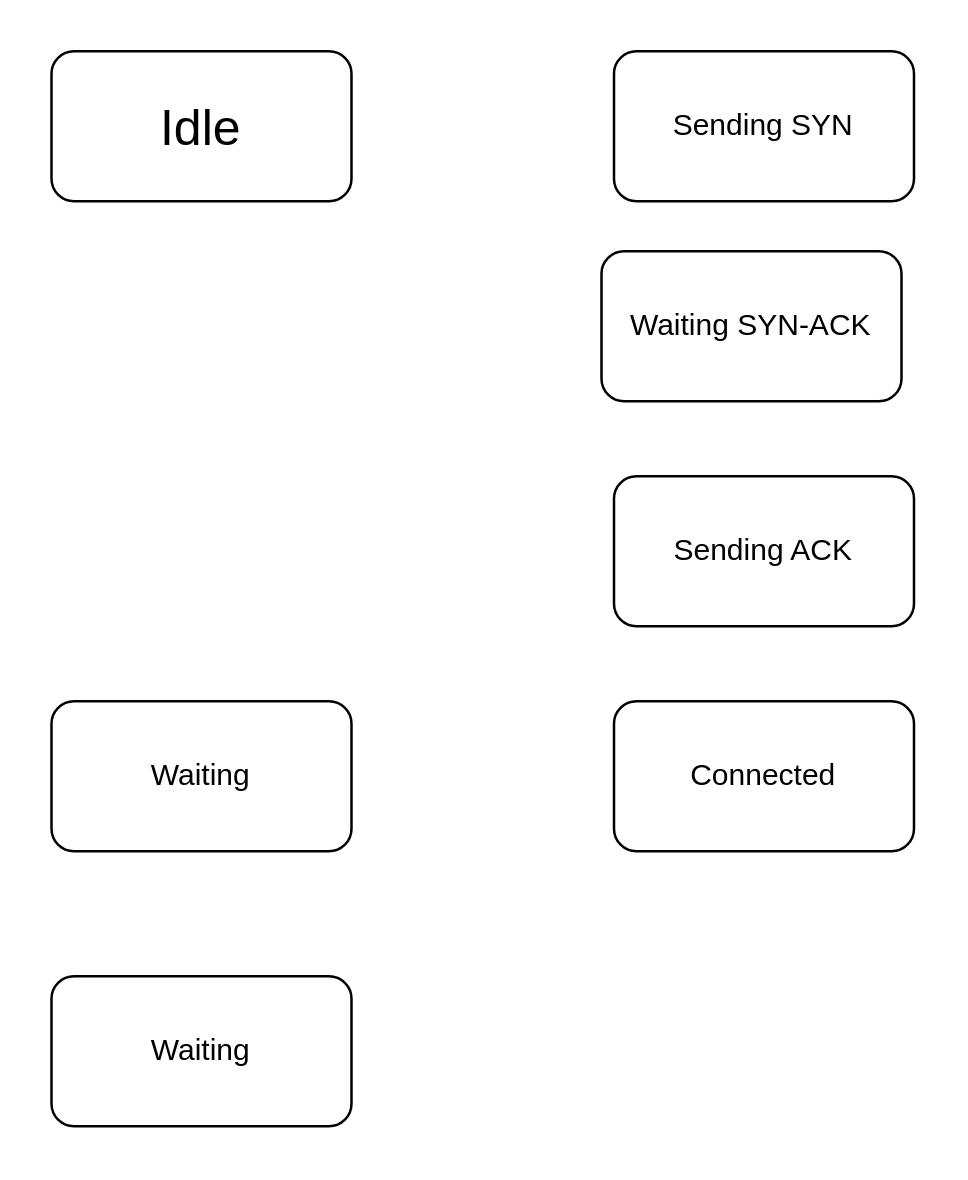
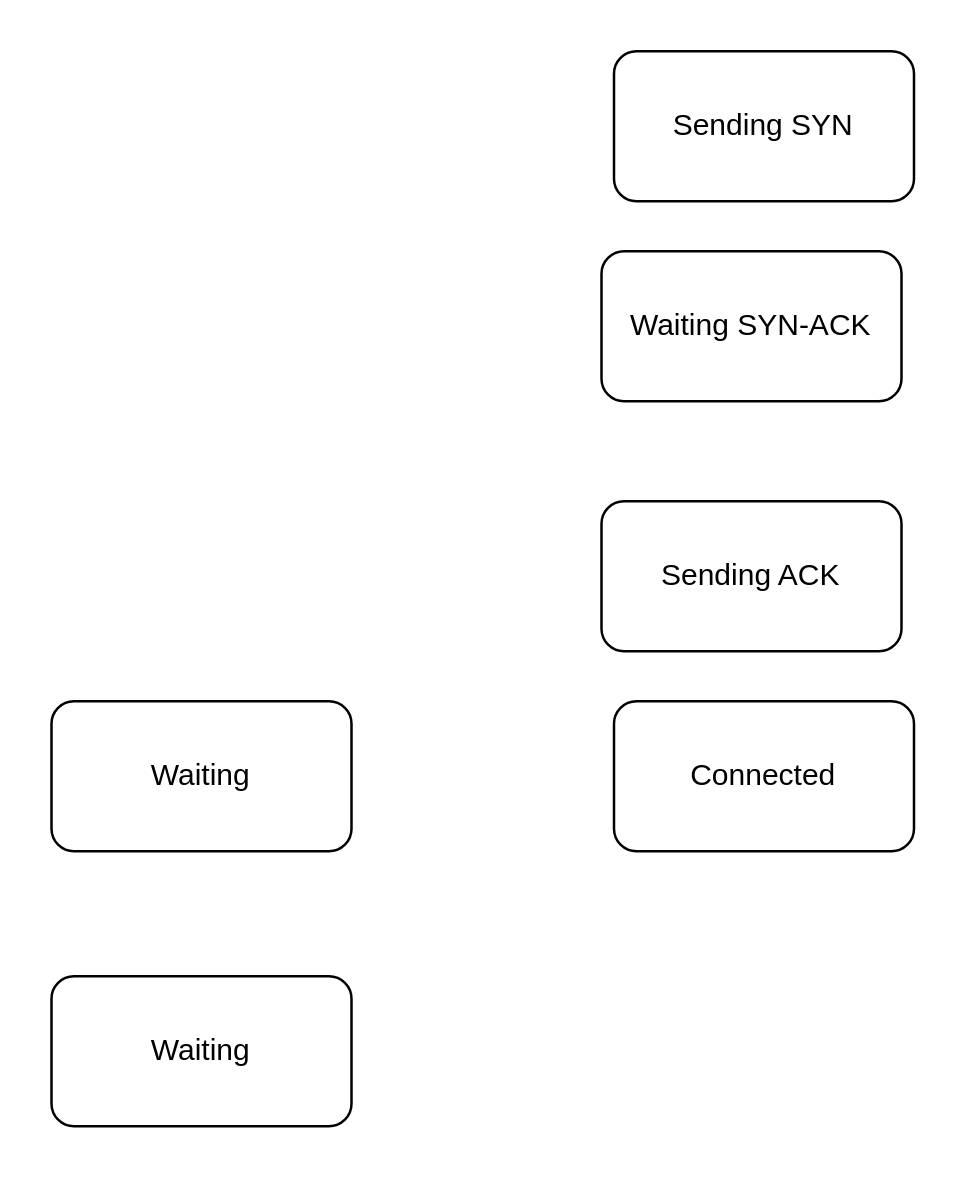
node "Idle": removed
node "Sending ACK": moved (764, 551) -> (751, 576)
